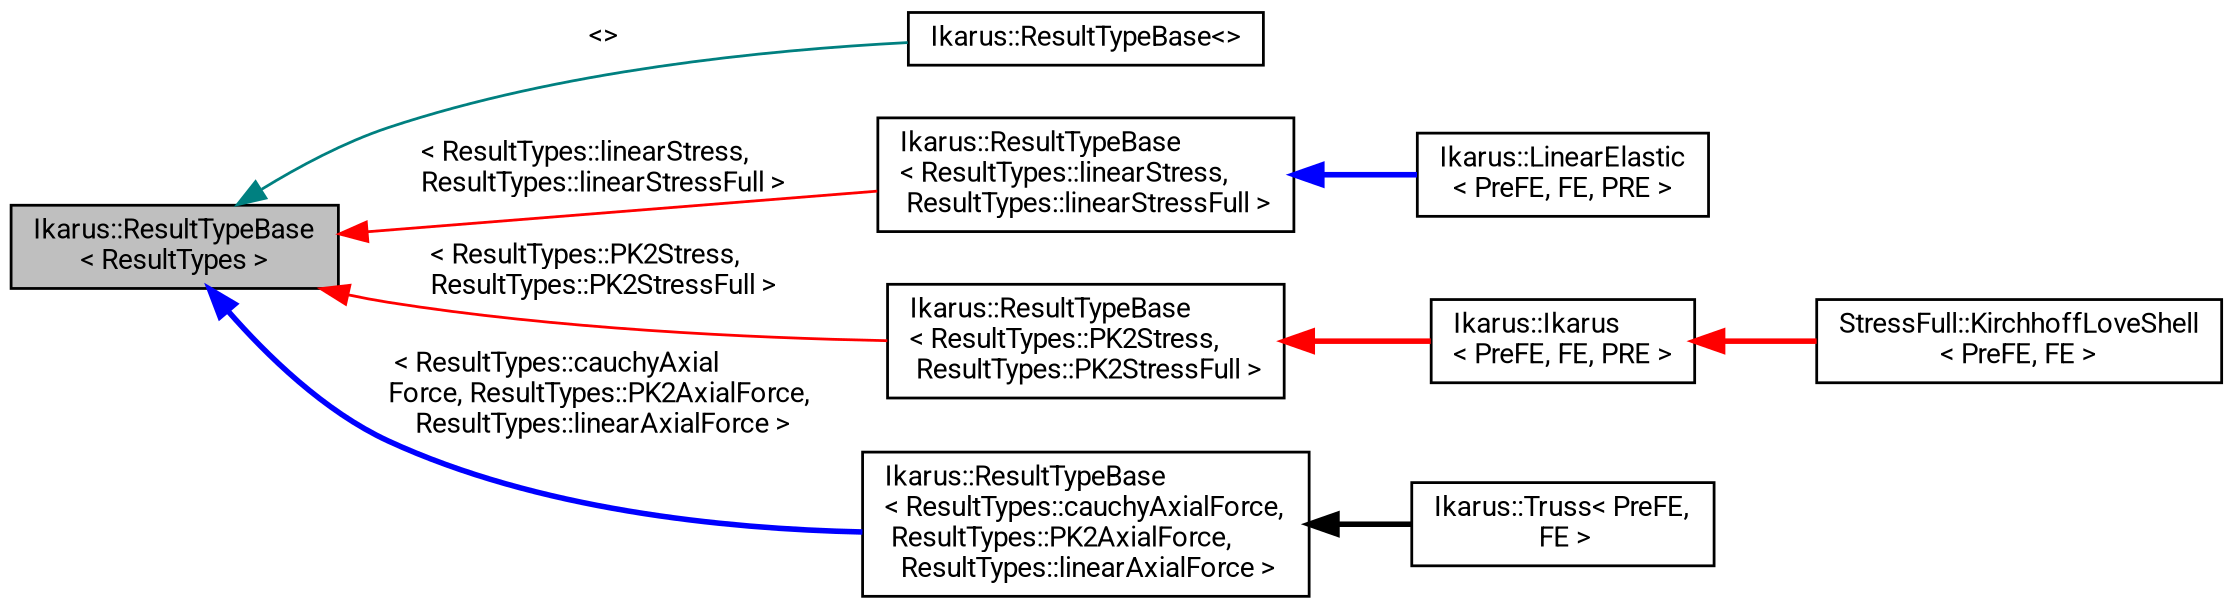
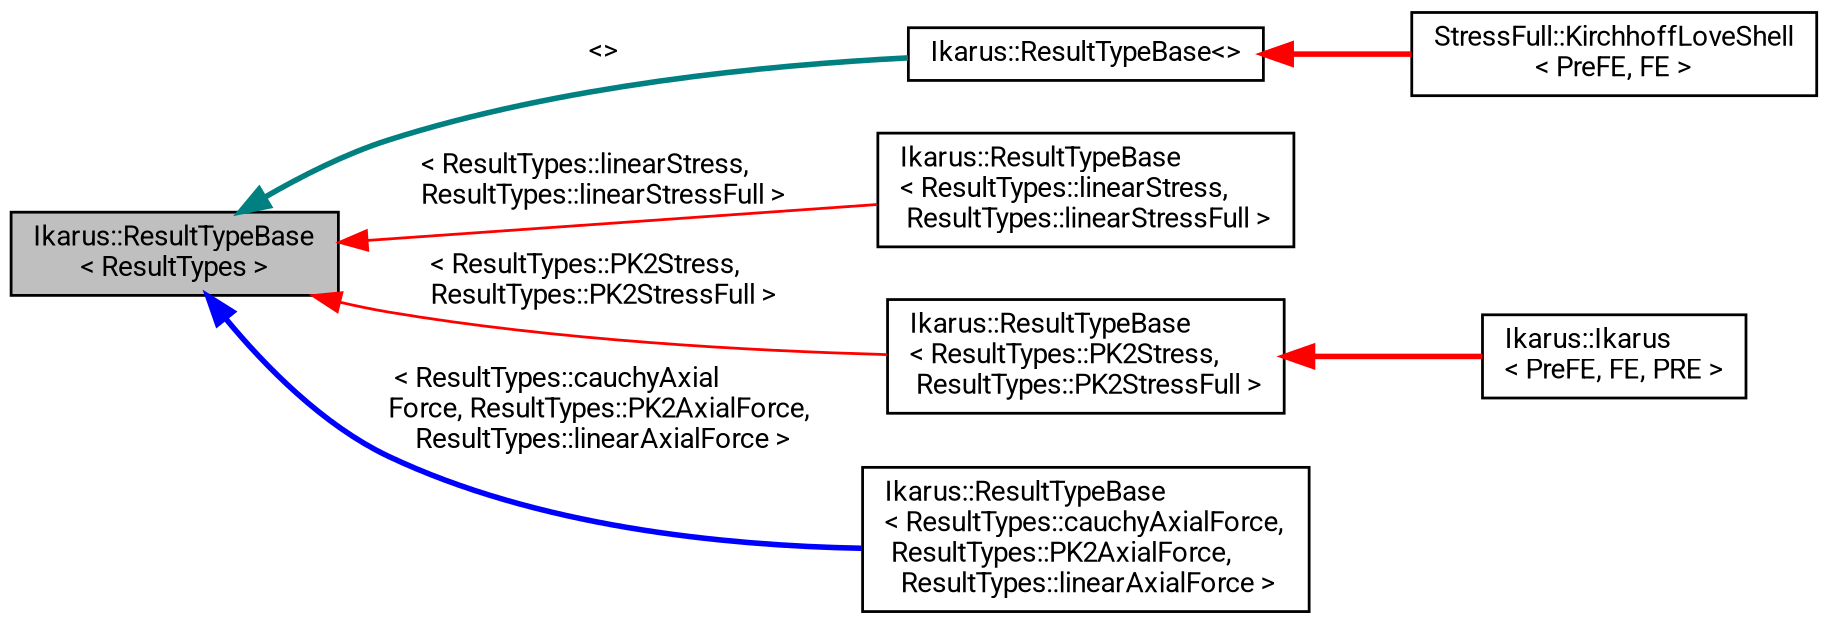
edge "Ikarus::ResultTypeBase<>" -> "Ikarus::ResultTypeBase < ResultTypes >": style solid -> bold
node "Ikarus::LinearElastic < PreFE, FE, PRE >": removed
edge "StressFull::KirchhoffLoveShell < PreFE, FE >" -> "Ikarus::Ikarus < PreFE, FE, PRE >": now "StressFull::KirchhoffLoveShell < PreFE, FE >" -> "Ikarus::ResultTypeBase<>"
node "Ikarus::Truss< PreFE, FE >": removed
